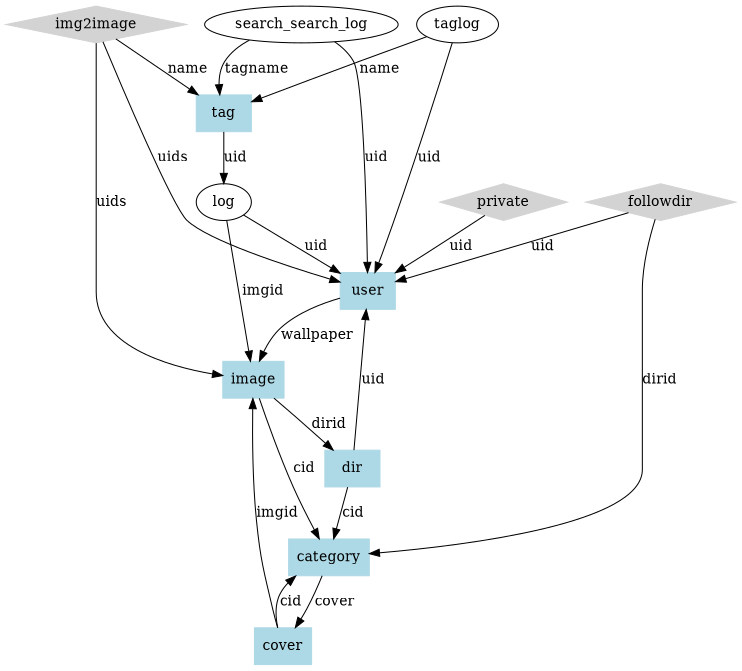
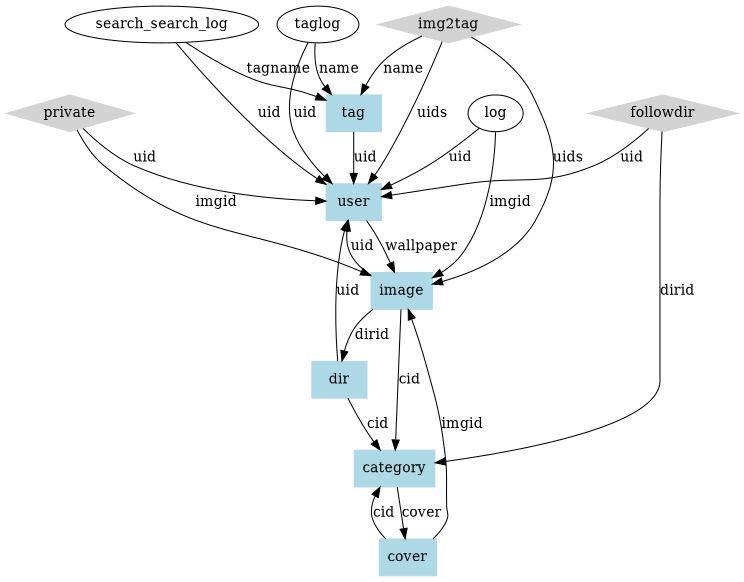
node "img2image": label "img2image" -> "img2tag"
edge "tag" -> "log": now "tag" -> "user"
edge "private" -> "image": added, label "imgid"
edge "image" -> "user": added, label "uid"
